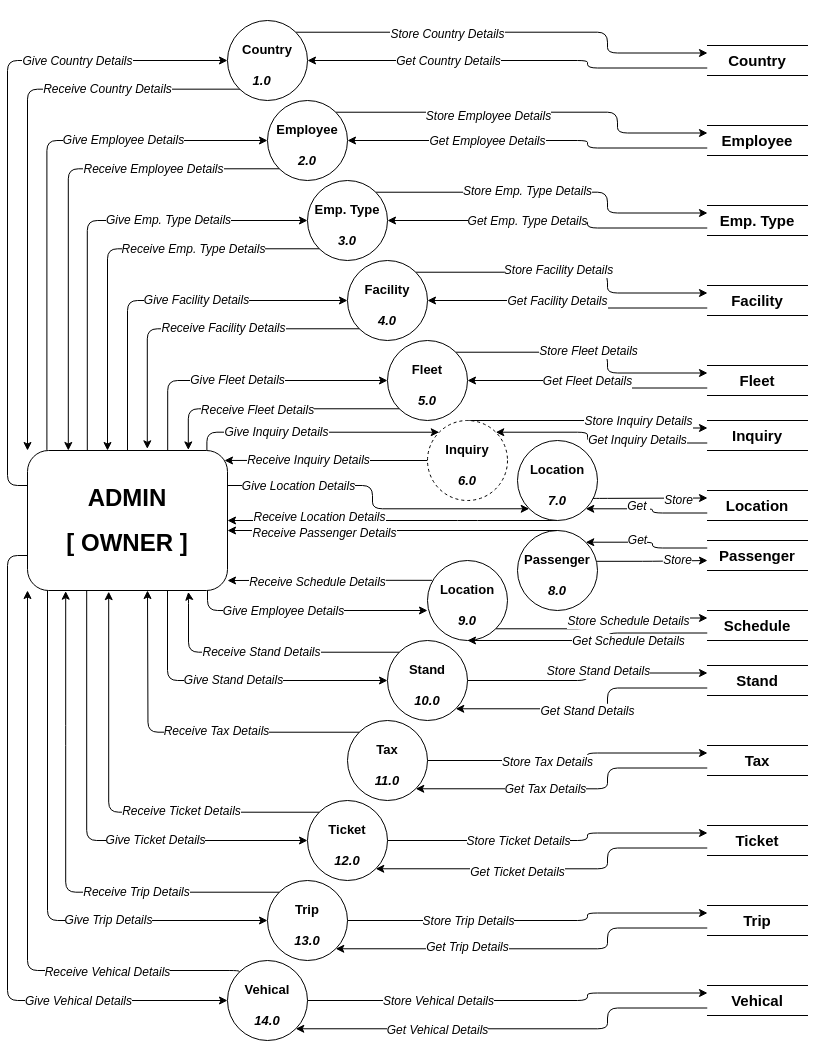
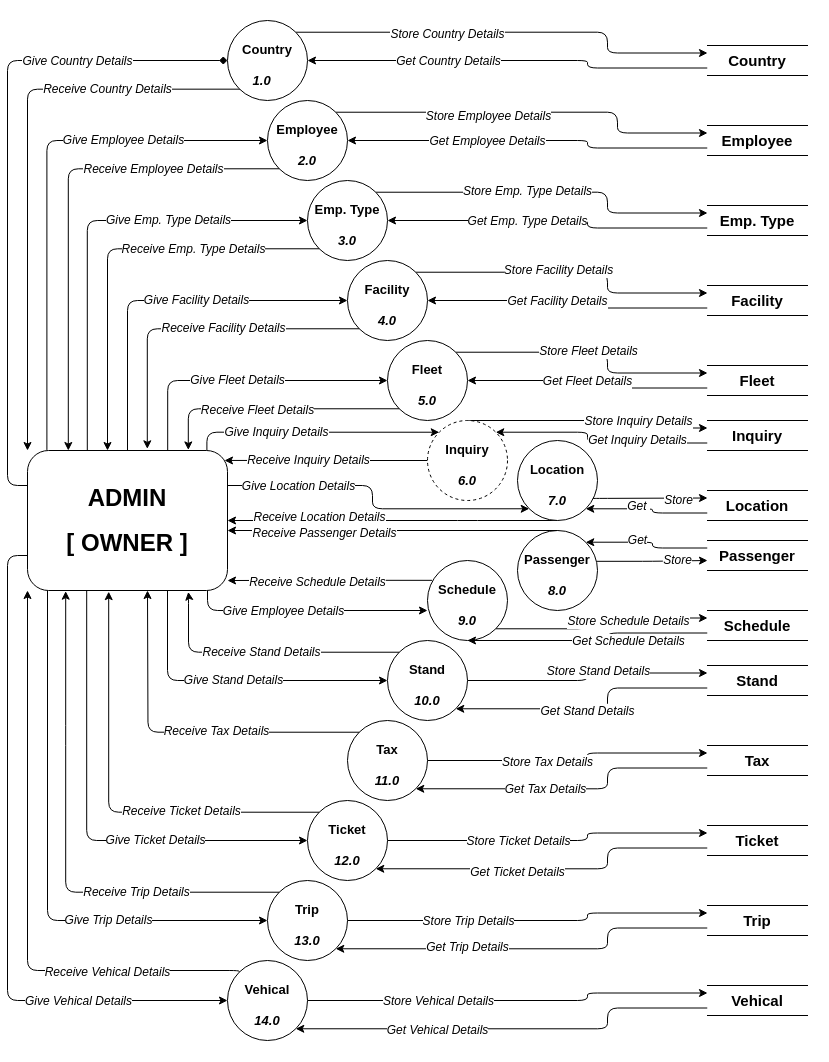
edge "ADMIN[ OWNER ]" -> "Country 1.0": arrowhead classic -> diamond
node "Location 9.0": label "Location 9.0" -> "Schedule 9.0"
